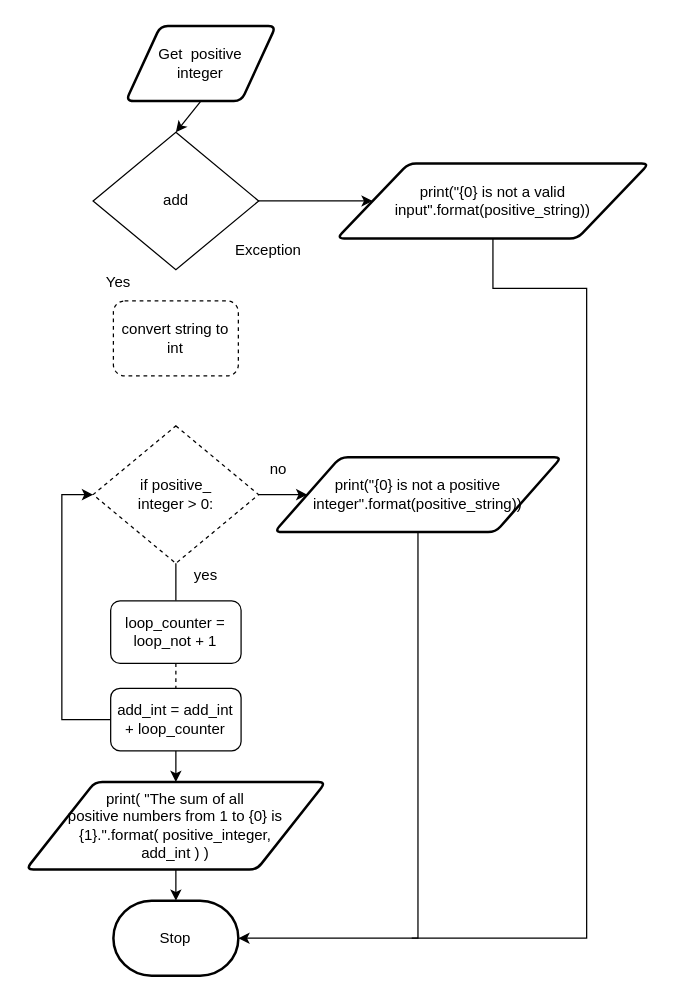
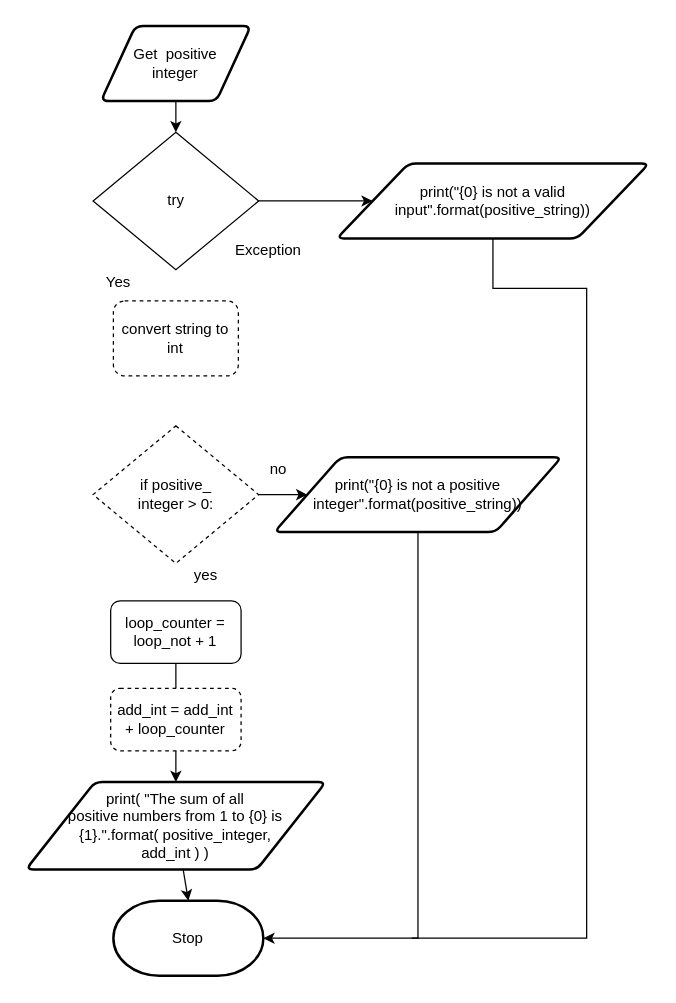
node "Get positive integer": moved (201, 63) -> (176, 63)
node "add": label "add" -> "try"
edge "if positive_ integer > 0:" -- "loop_counter = loop_not + 1": removed
edge "add_int = add_int + loop_counter" -> "if positive_ integer > 0:": removed
edge "loop_counter = loop_not + 1" -- "add_int = add_int + loop_counter": style dashed -> solid
node "add_int = add_int + loop_counter": style solid -> dashed
node "Stop": size 125x75 -> 150x75
